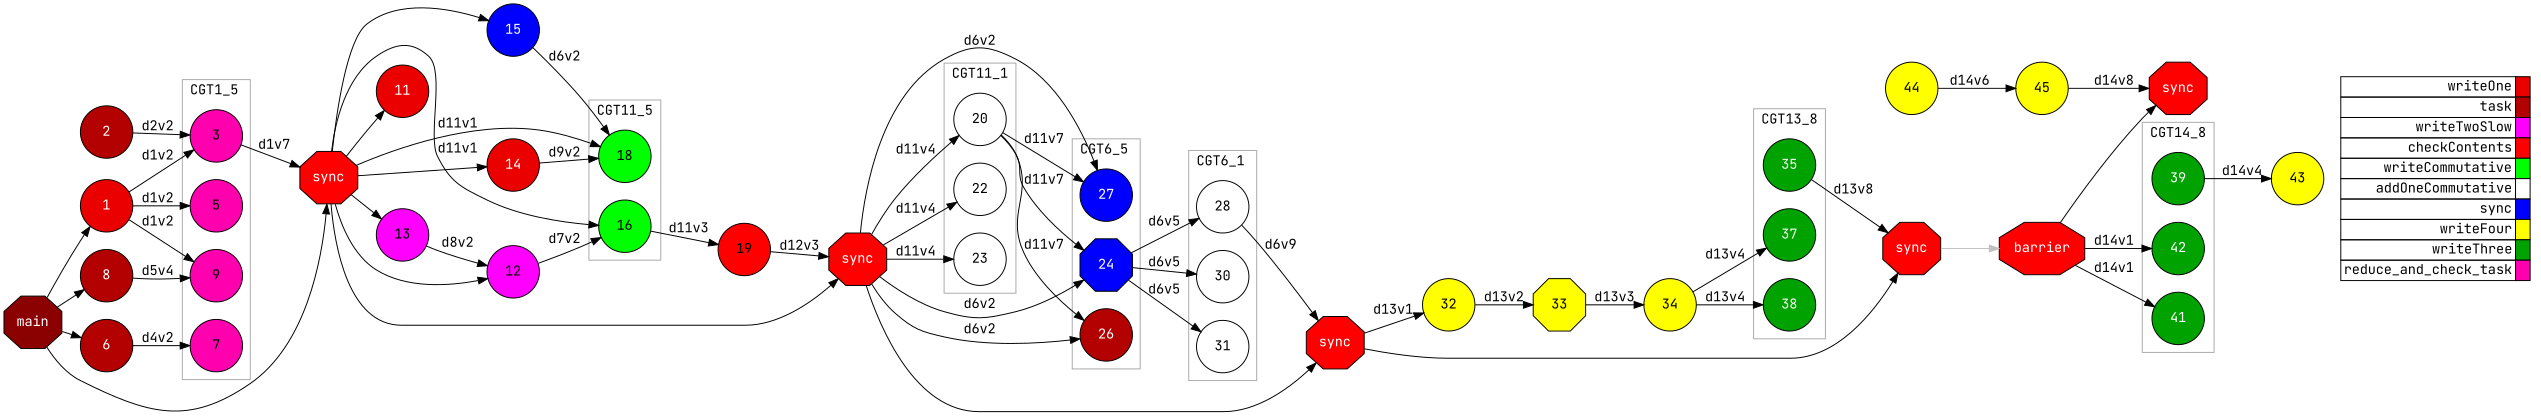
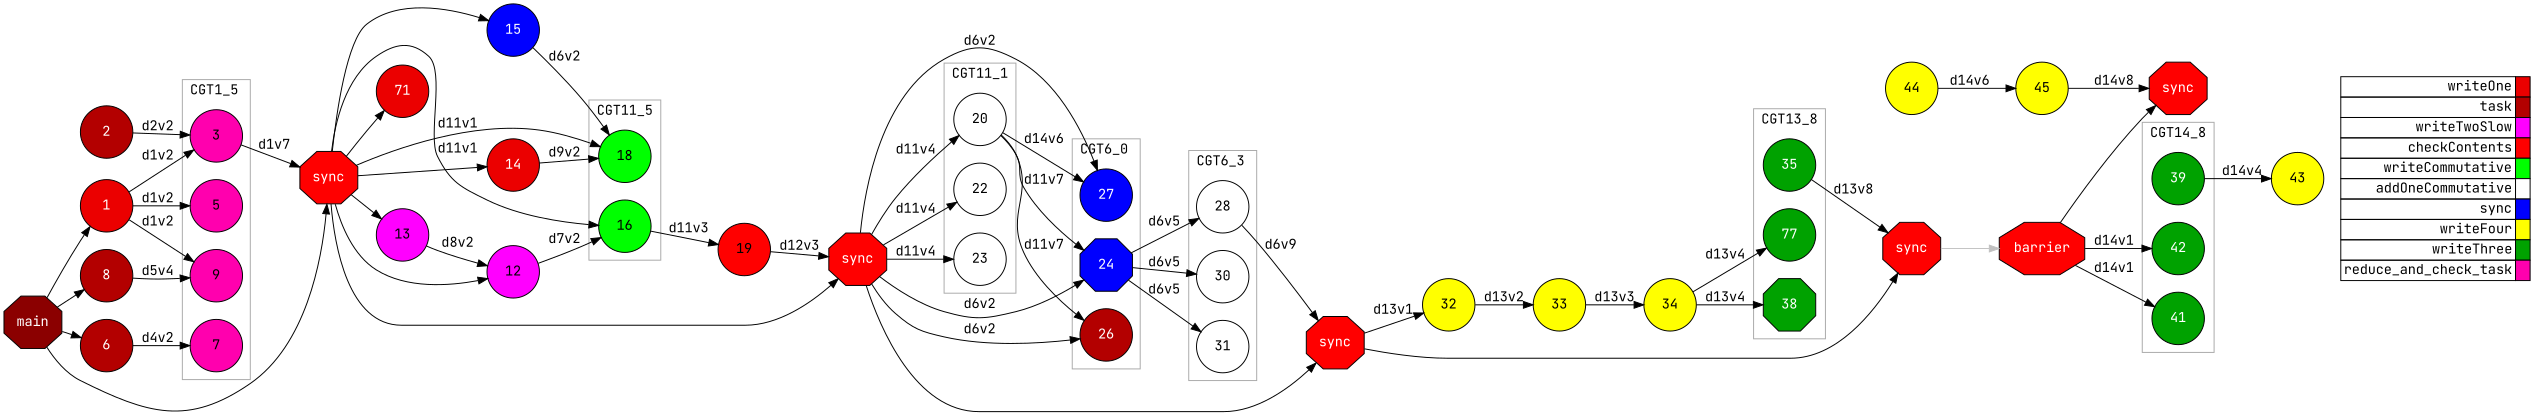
node "11": label "11" -> "71"
edge "20" -> "27": label "d11v7" -> "d14v6"
cluster "CGT6_5": label "CGT6_5" -> "CGT6_0"
cluster "CGT6_1": label "CGT6_1" -> "CGT6_3"
node "37": label "37" -> "77"
node "33": shape octagon -> circle
node "38": shape circle -> octagon
